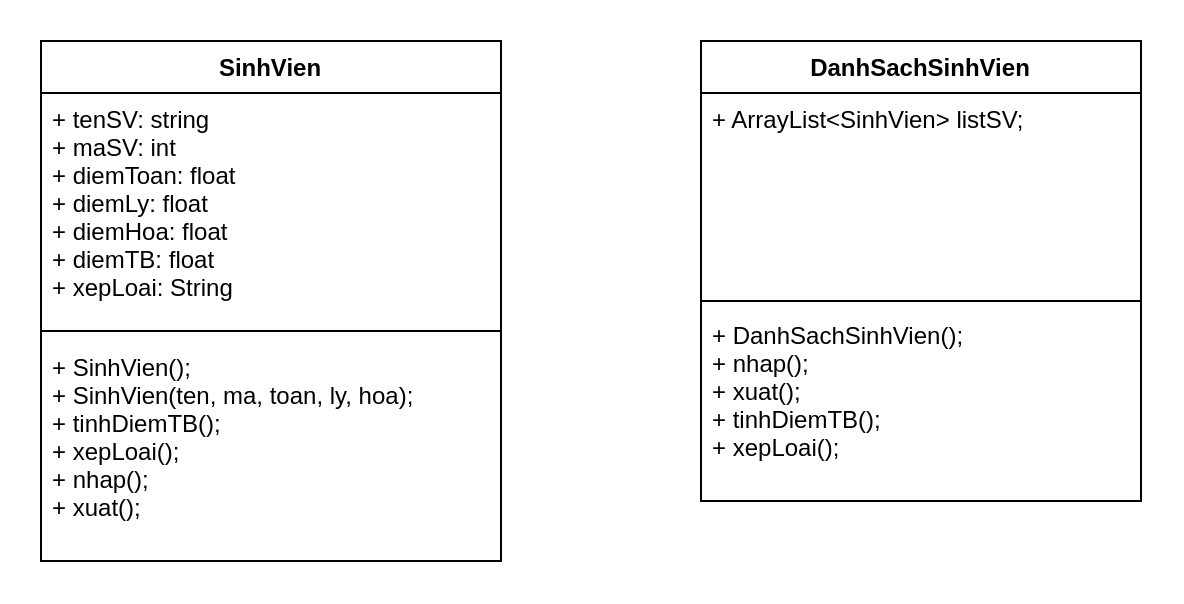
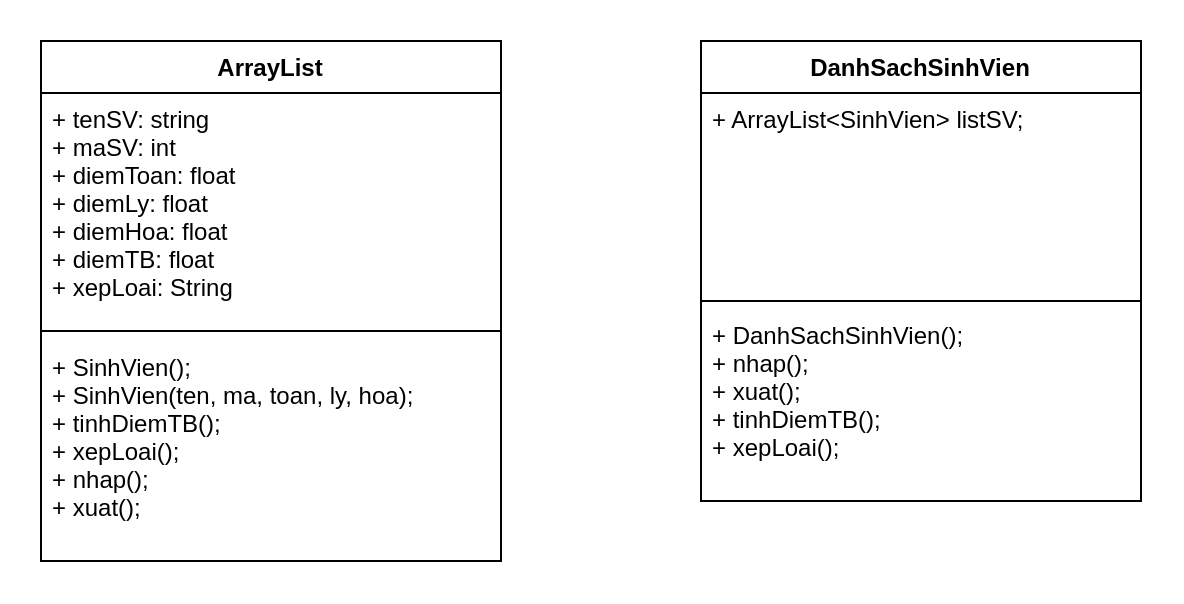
node "SinhVien": label "SinhVien" -> "ArrayList"
